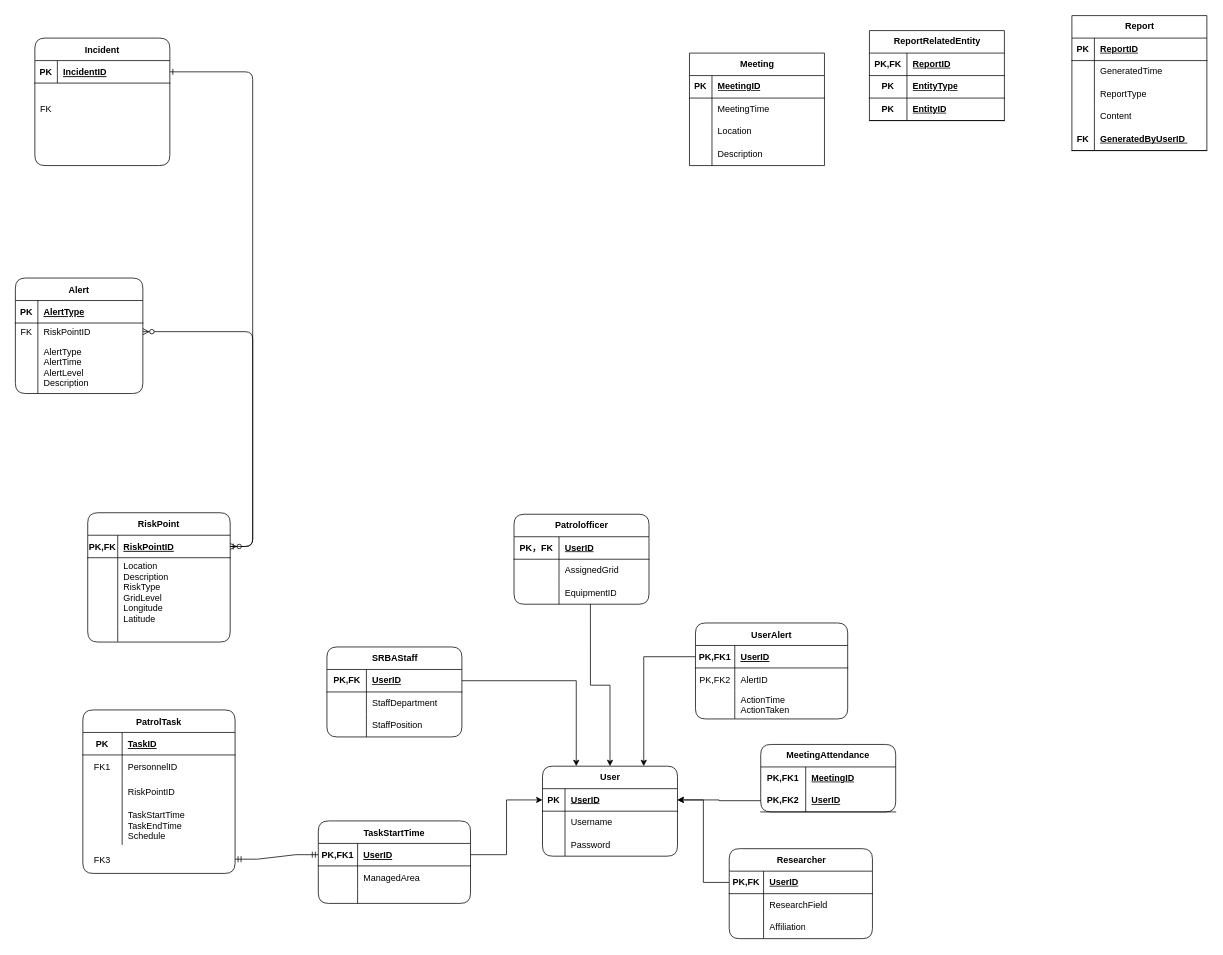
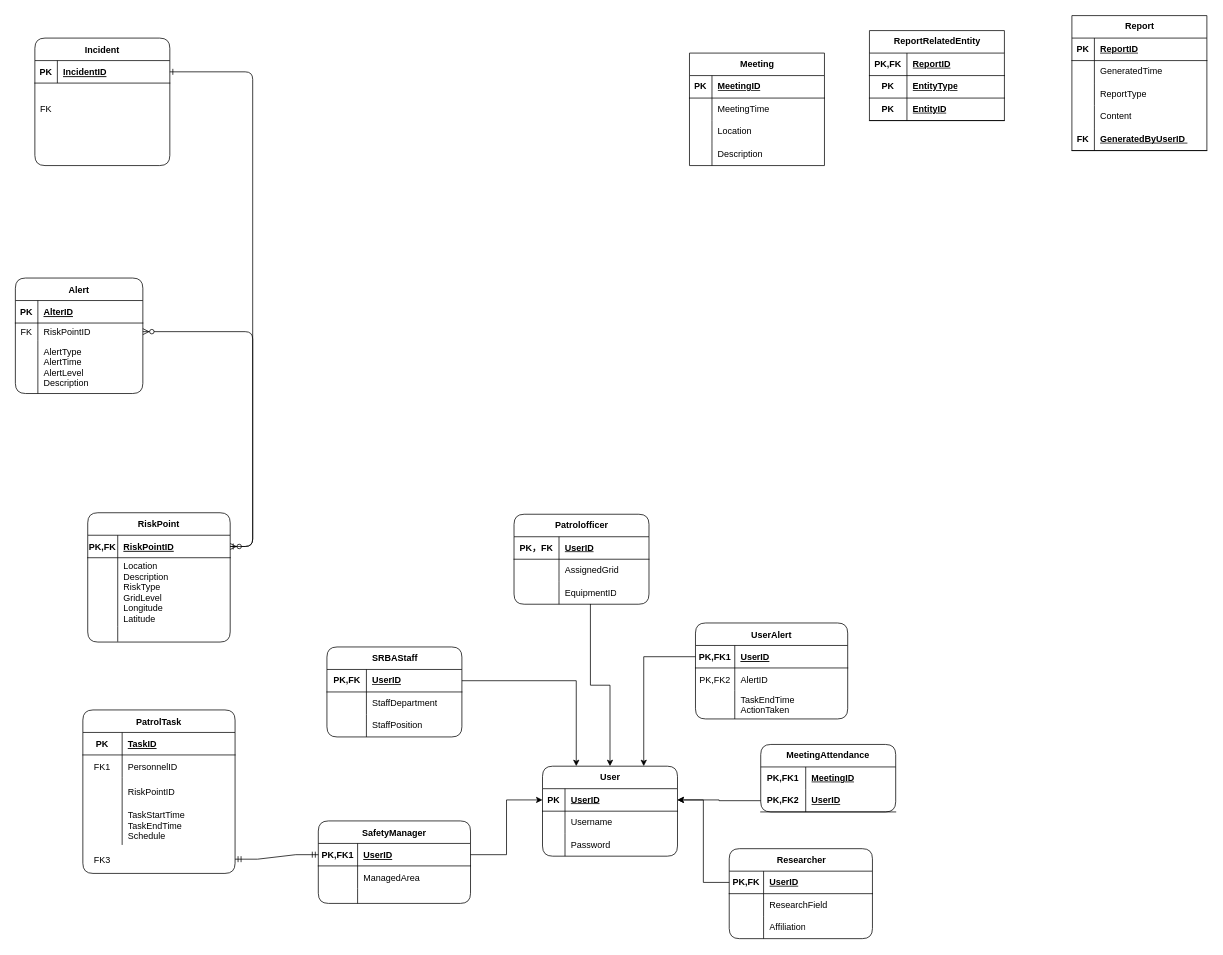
node "AlertType": label "AlertType" -> "AlterID"
node "ActionTime ActionTaken": label "ActionTime ActionTaken" -> "TaskEndTime ActionTaken"
node "TaskStartTime": label "TaskStartTime" -> "SafetyManager"
